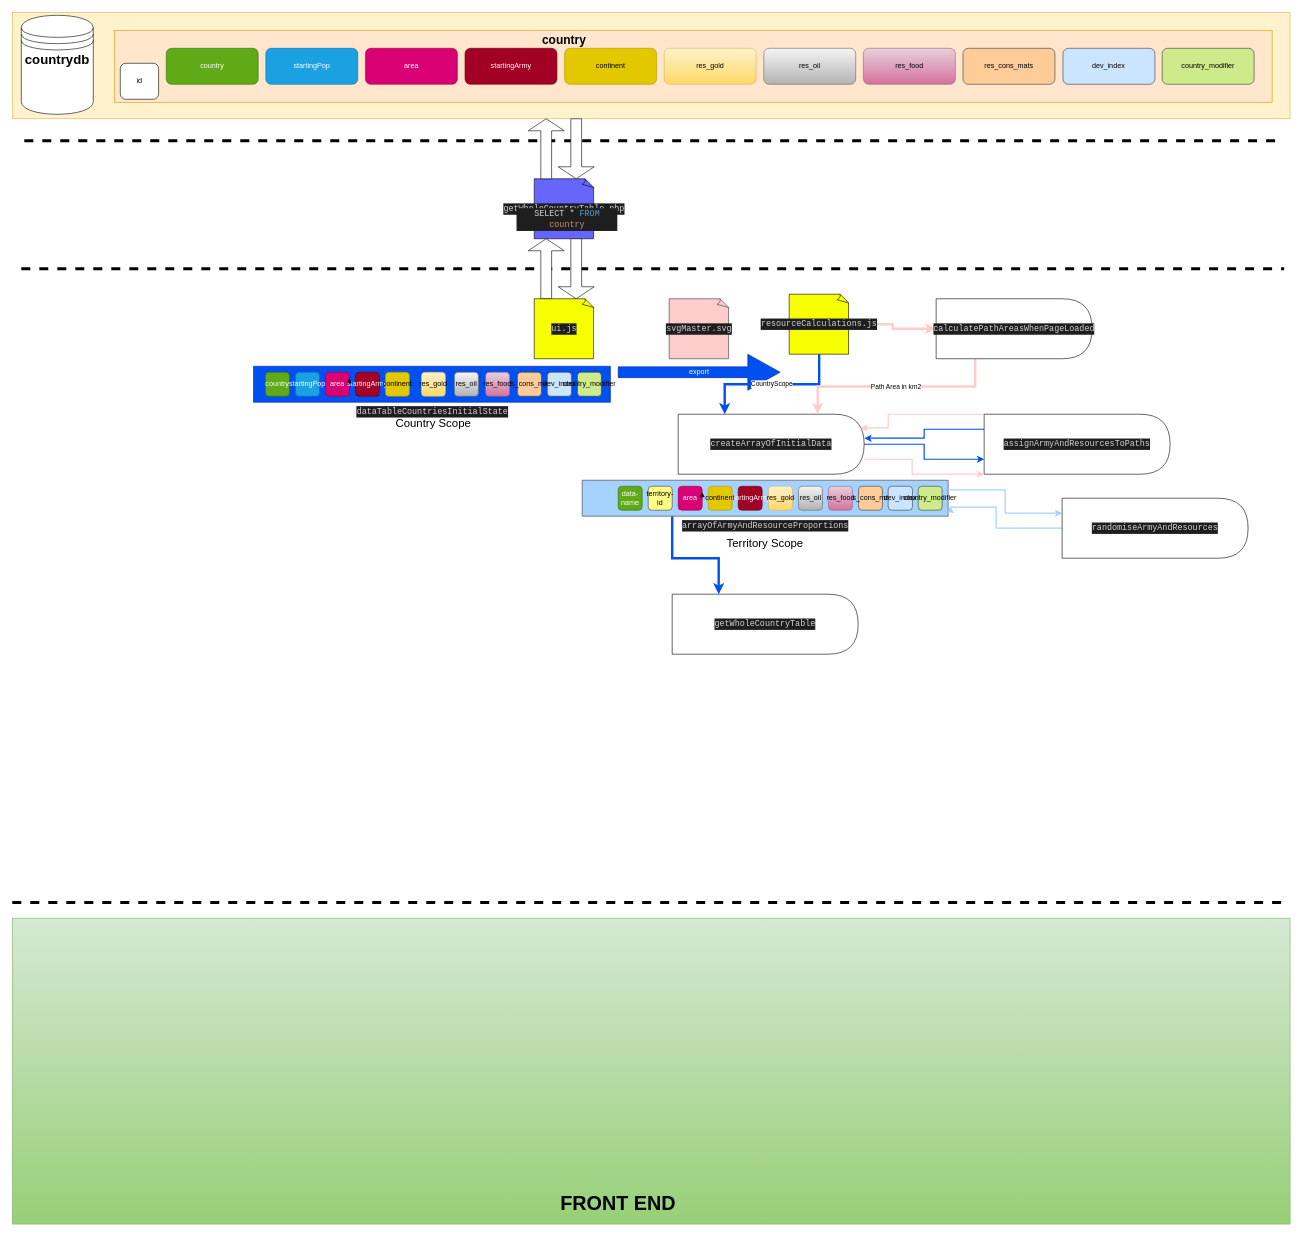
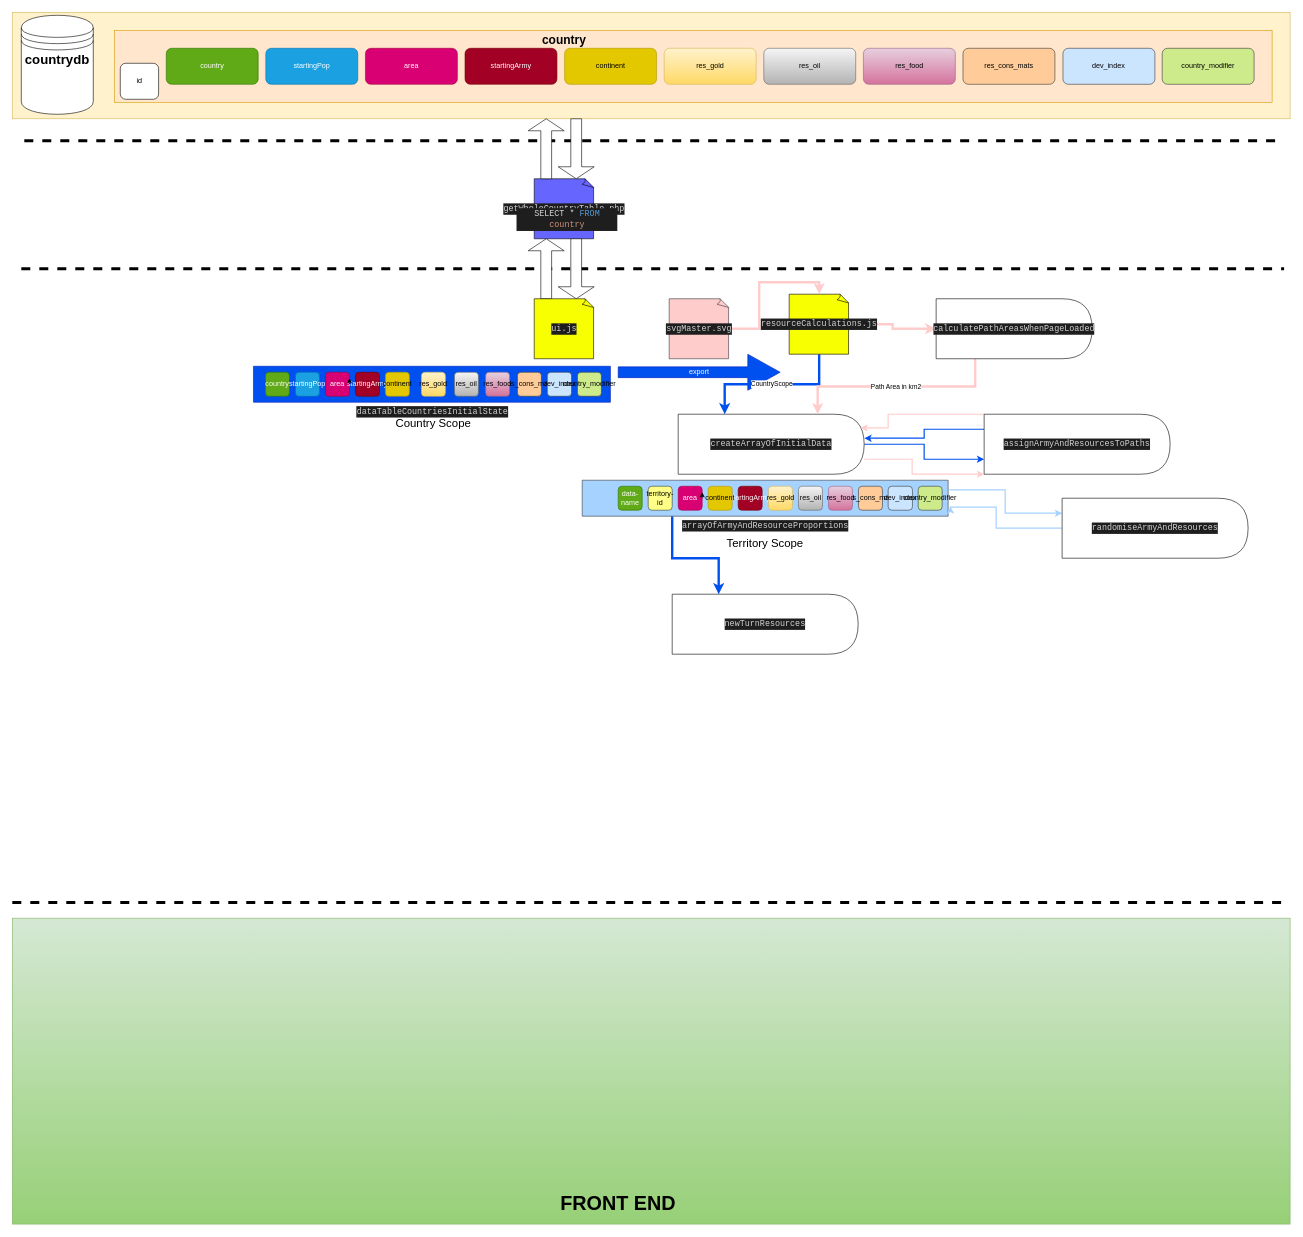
edge "svgMaster.svg" -> "resourceCalculations.js": added
node "getWholeCountryTable": label "getWholeCountryTable" -> "newTurnResources"
